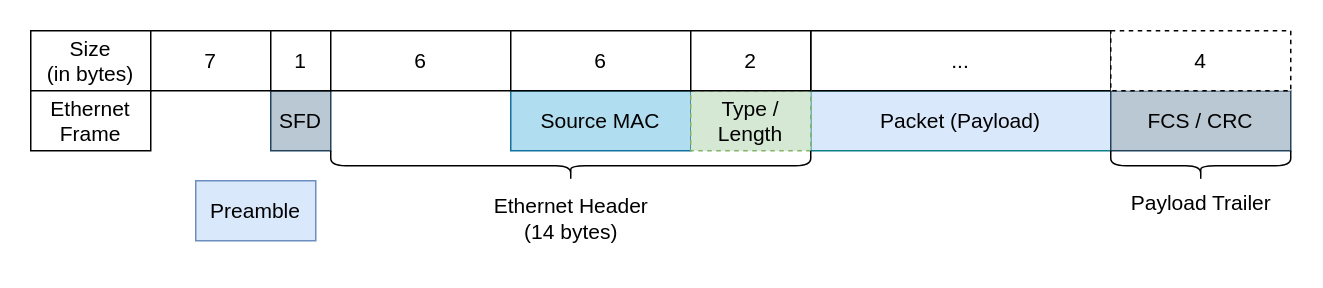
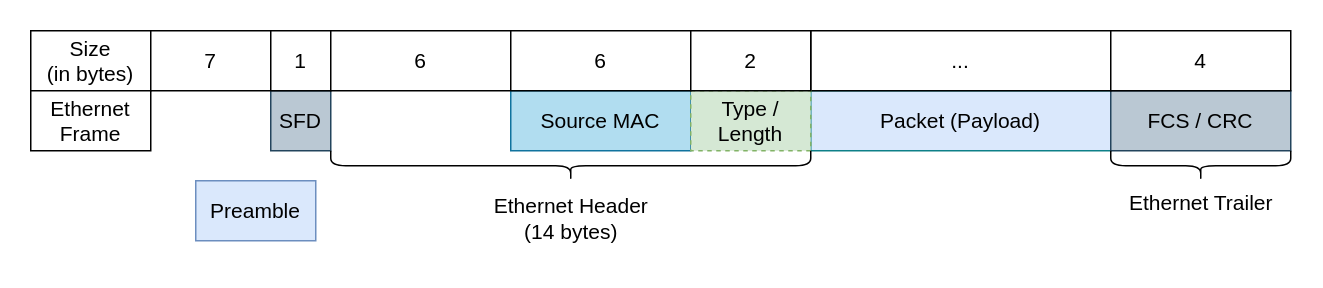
node "4": style dashed -> solid
node "Payload Trailer": label "Payload Trailer" -> "Ethernet Trailer"
